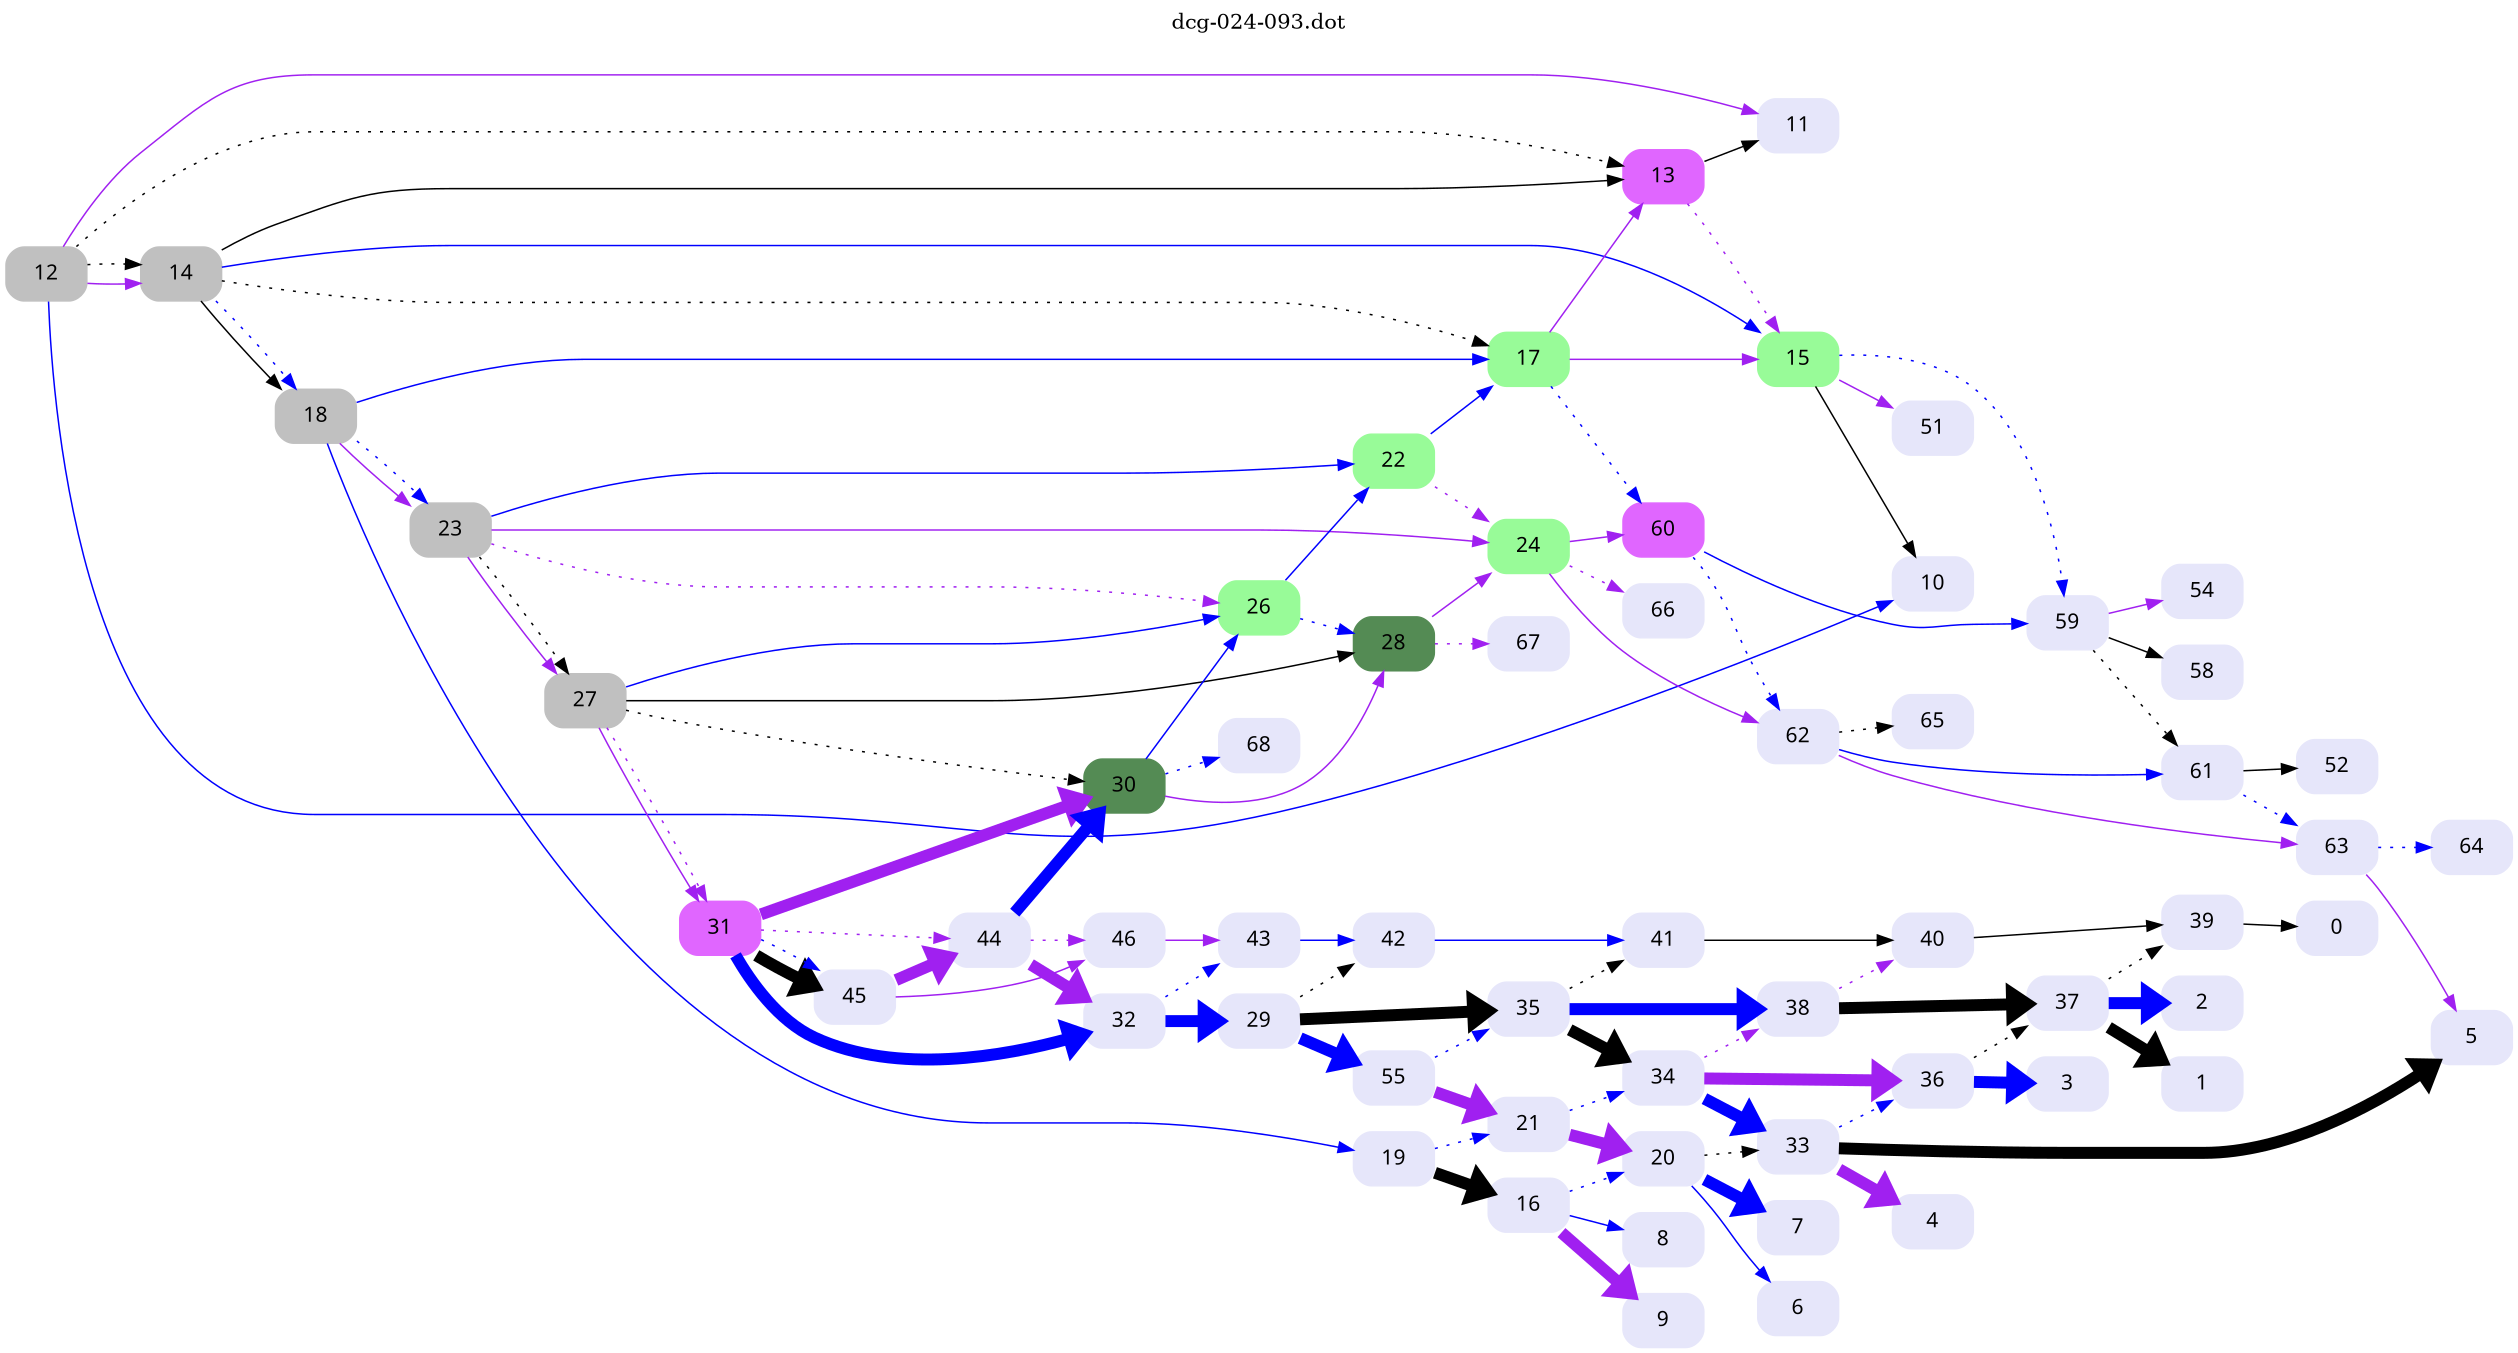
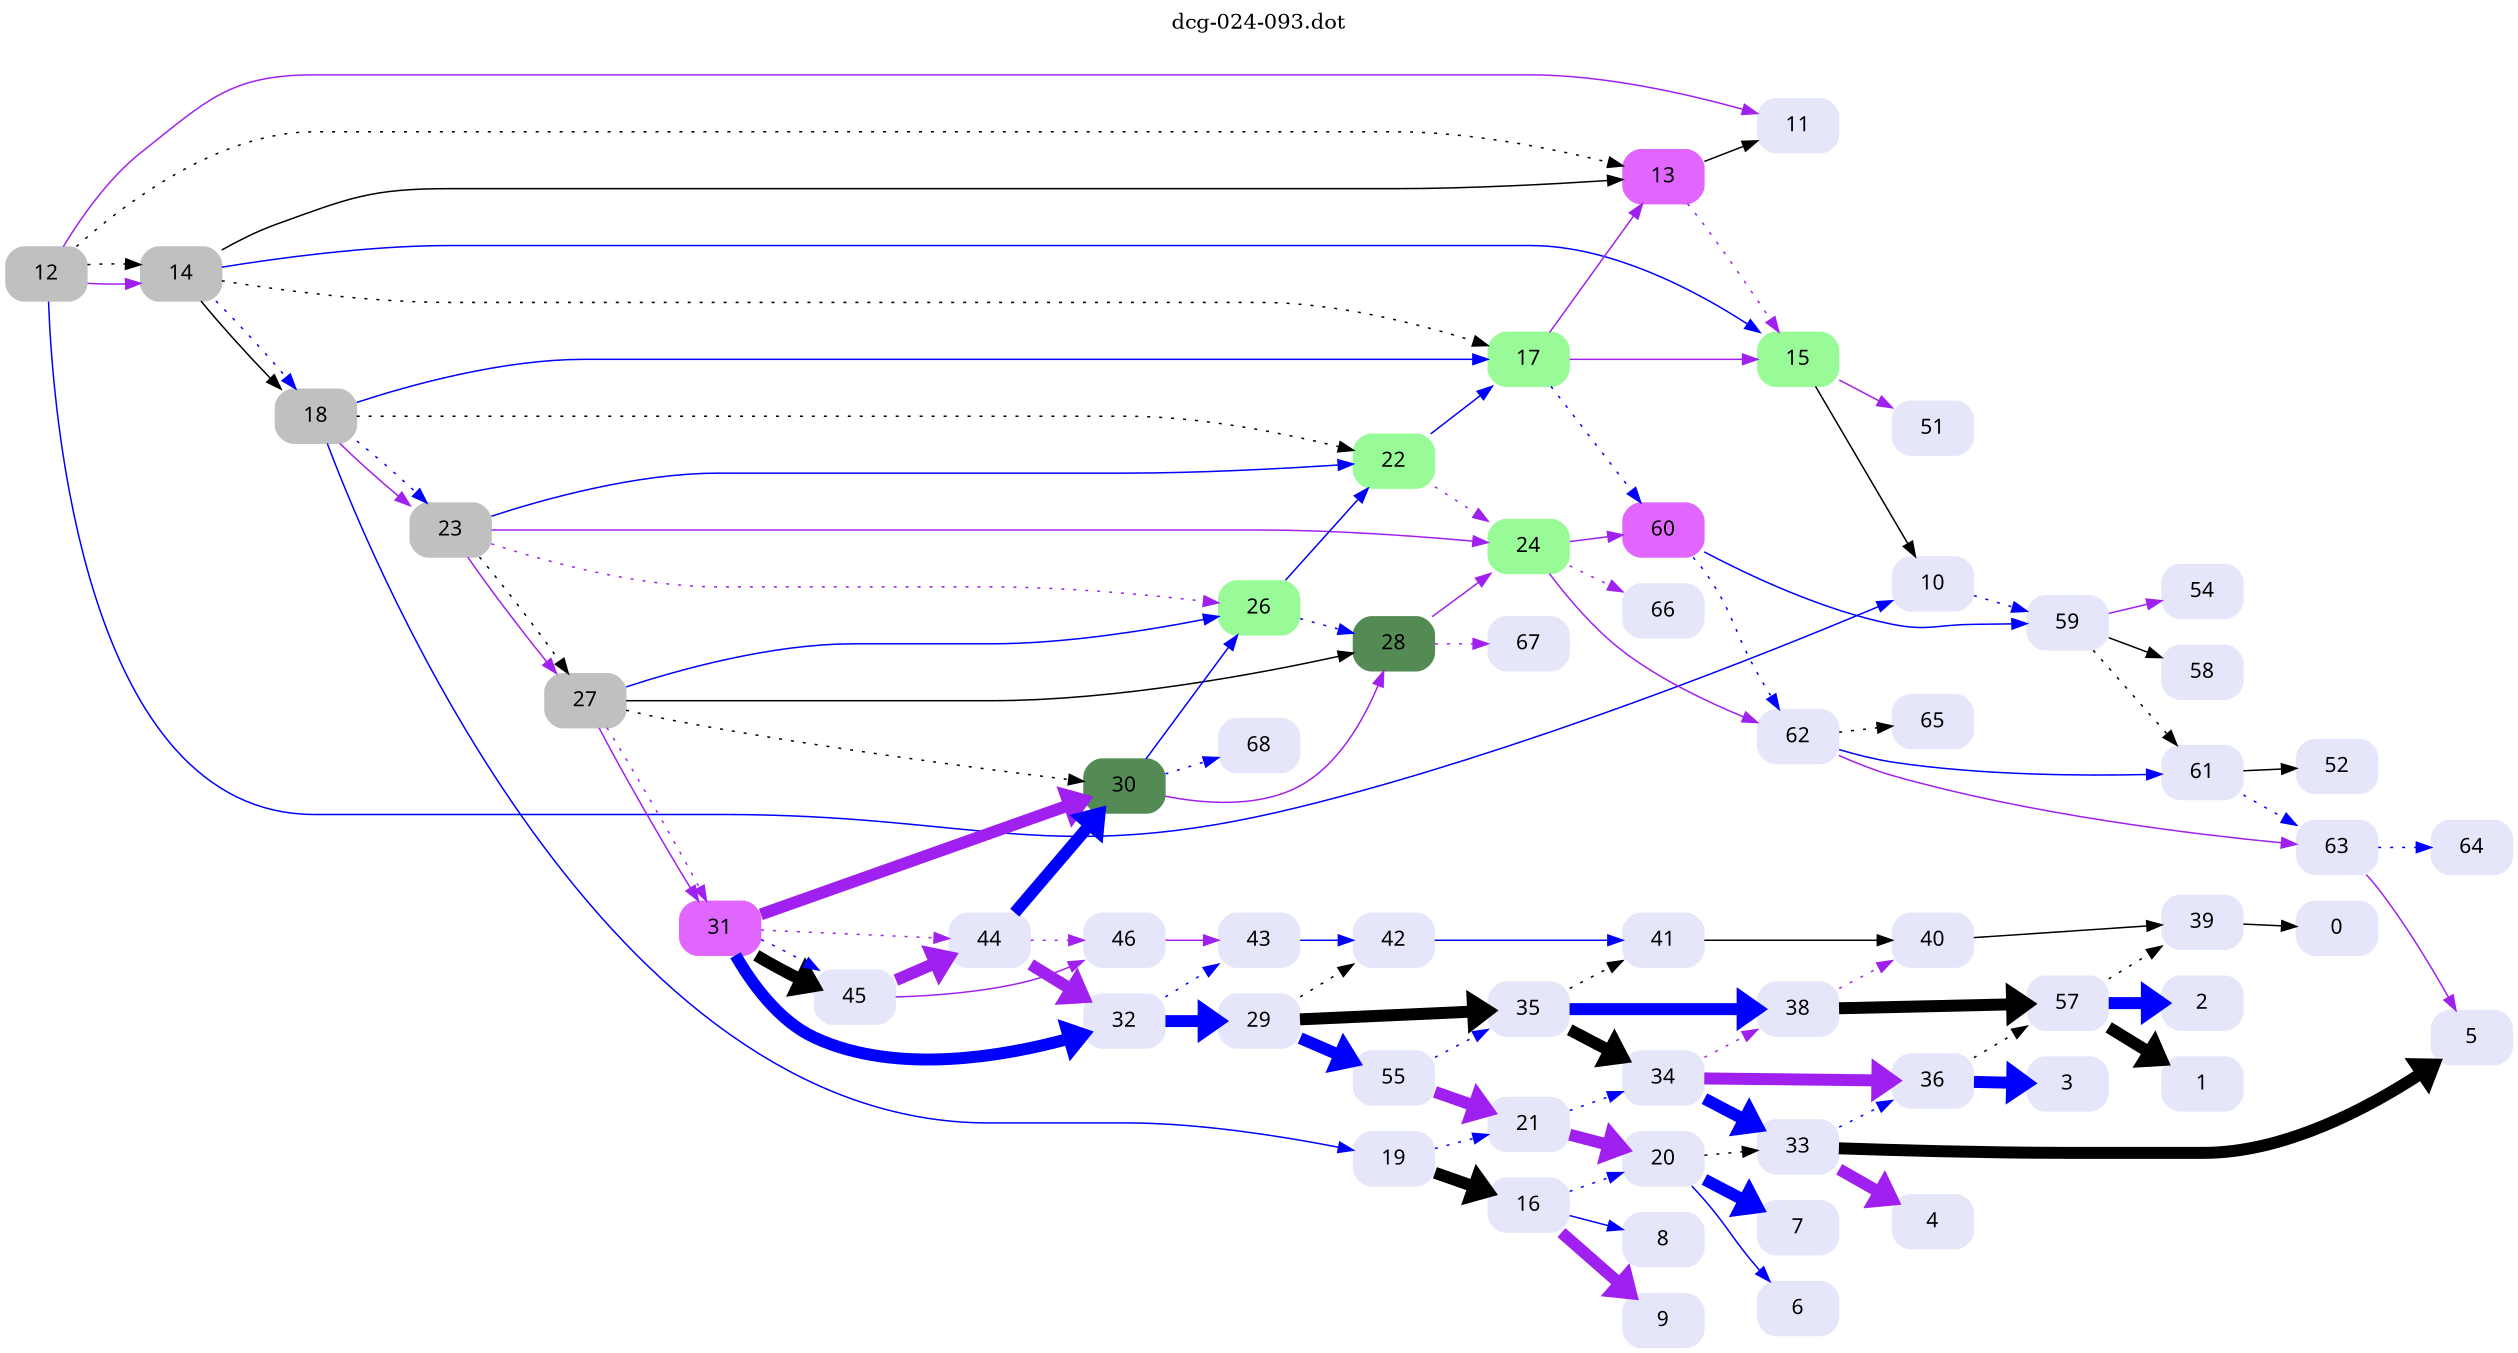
edge "15" -> "59": now "10" -> "59"
edge "18" -> "22": added
node "37": label "37" -> "57"
